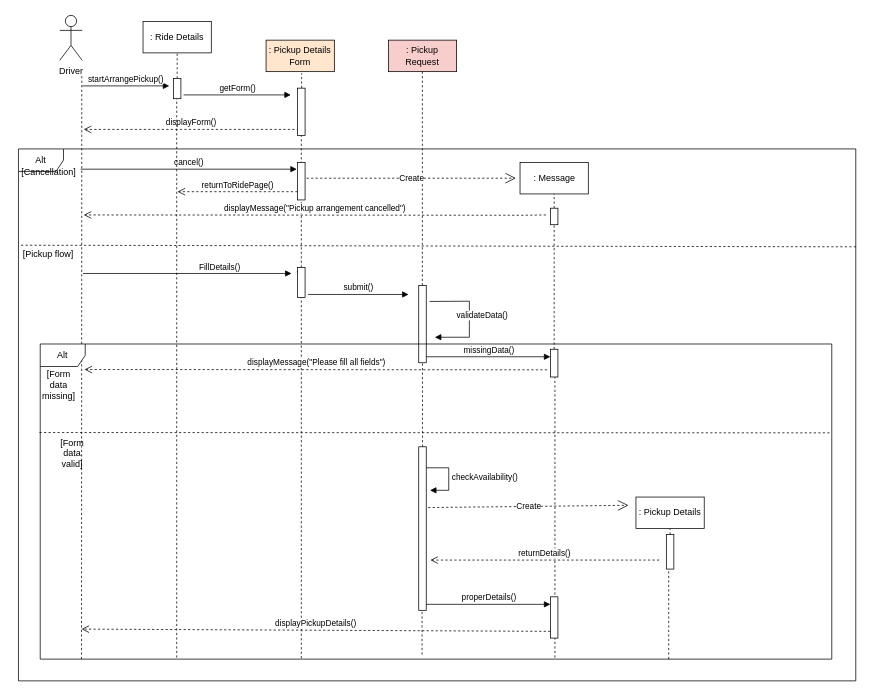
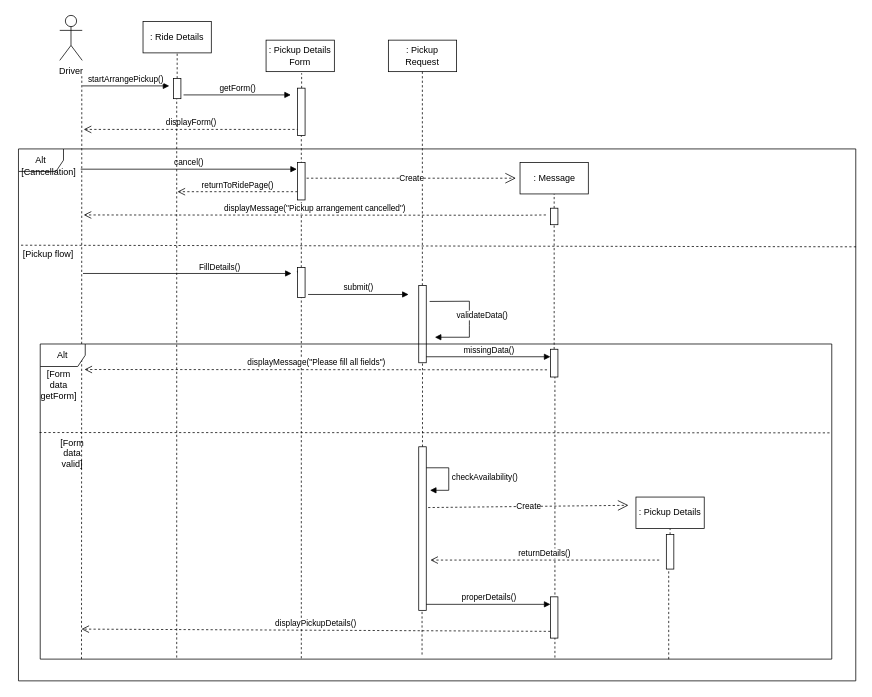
node ": Pickup Details Form": fillcolor #ffe6cc -> #ffffff
node ": Pickup Request": fillcolor #f8cecc -> #ffffff
node "[Form data missing]": label "[Form data missing]" -> "[Form data getForm]"
